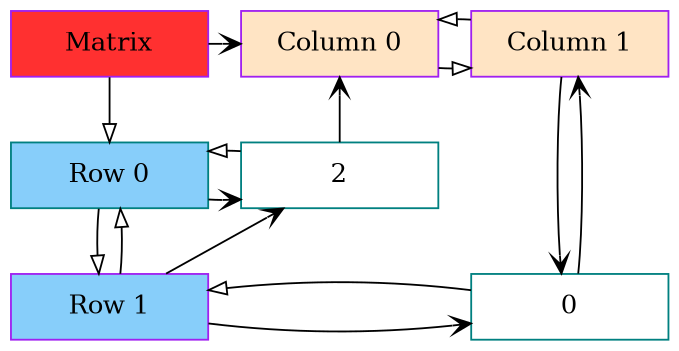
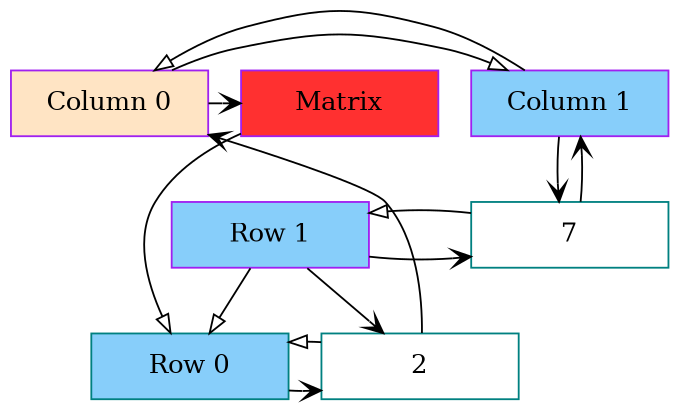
edge "Matrix" -> "Column 0": reversed
node "Column 1": fillcolor bisque1 -> lightskyblue
edge "Row 0" -> "Row 1": removed
node "0": label "0" -> "7"
